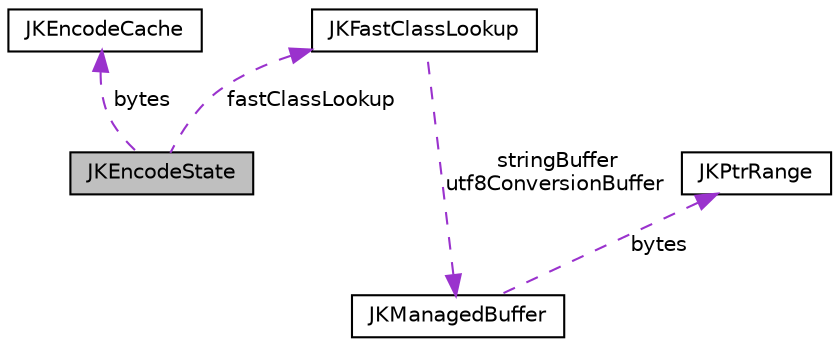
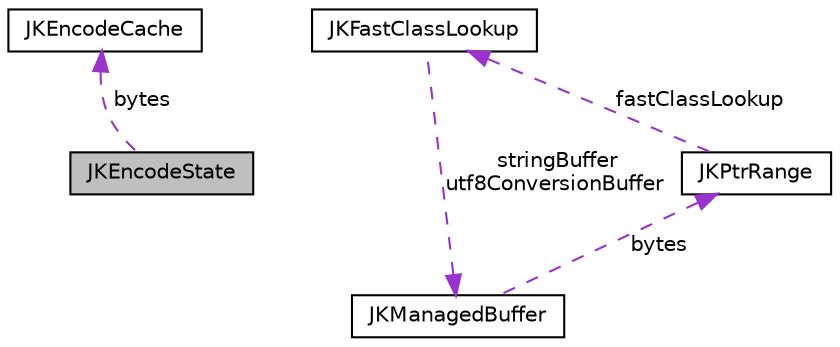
edge "JKEncodeState" -> "JKFastClassLookup": now "JKPtrRange" -> "JKFastClassLookup"
